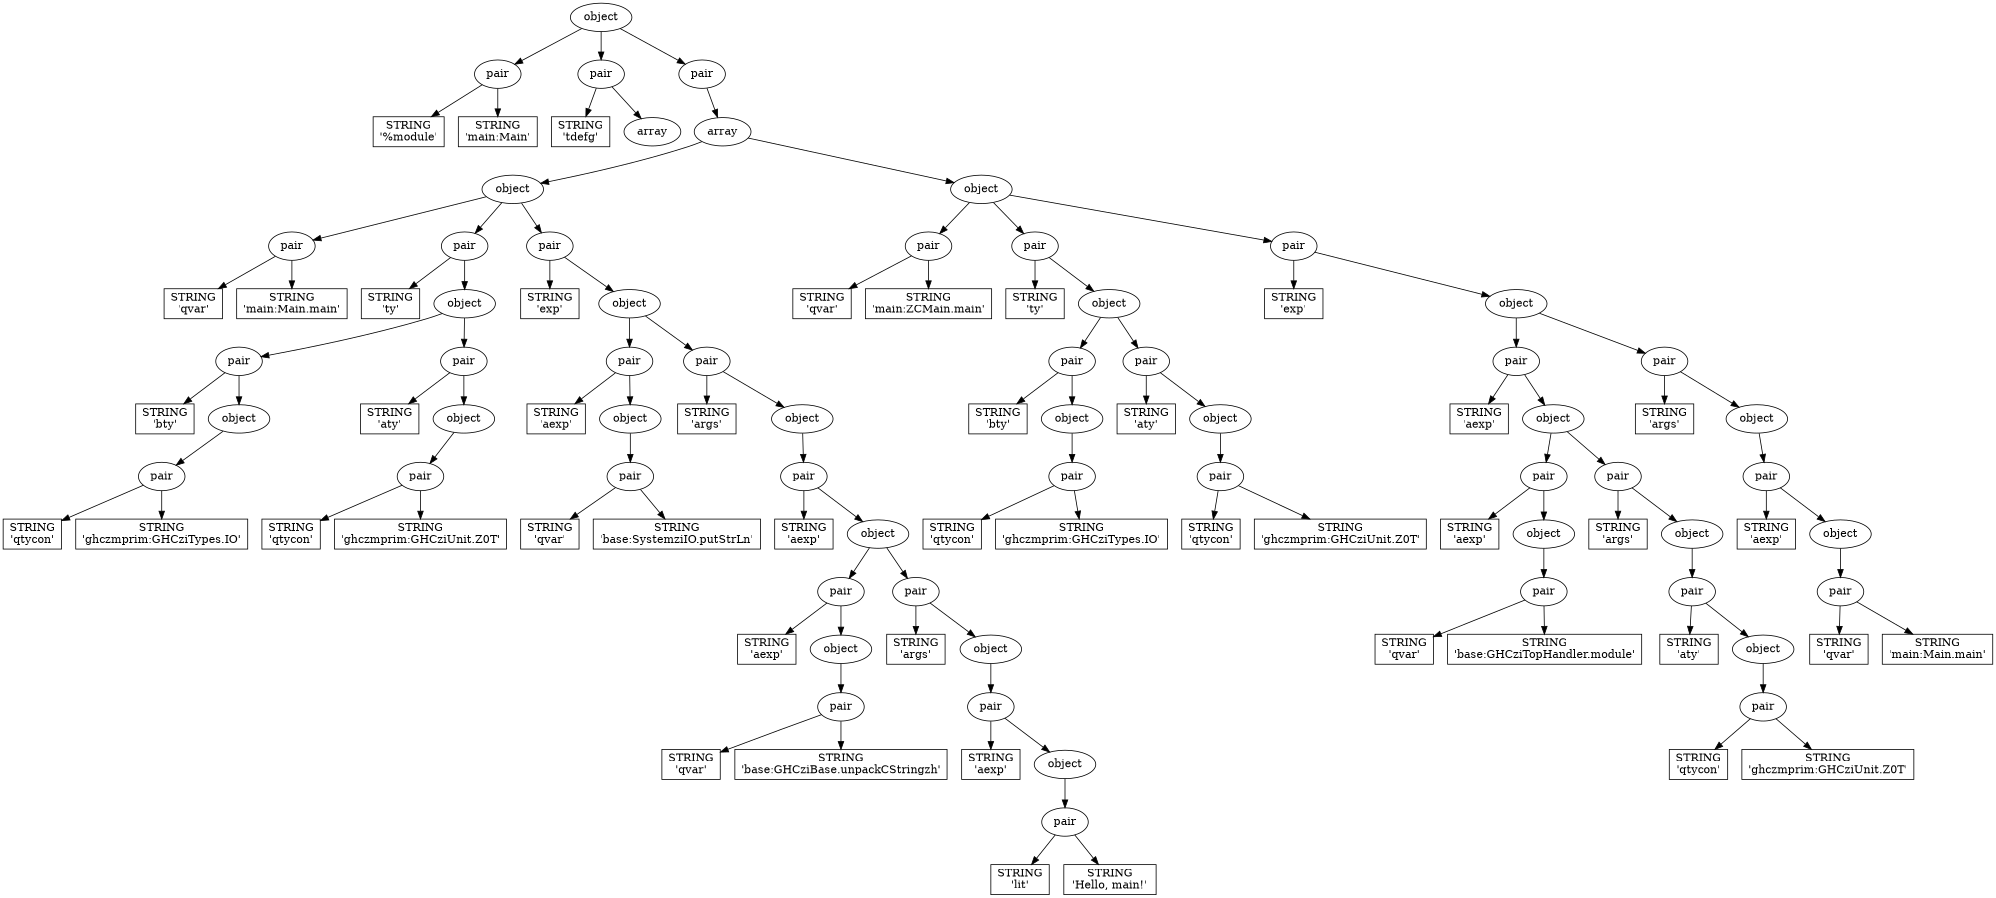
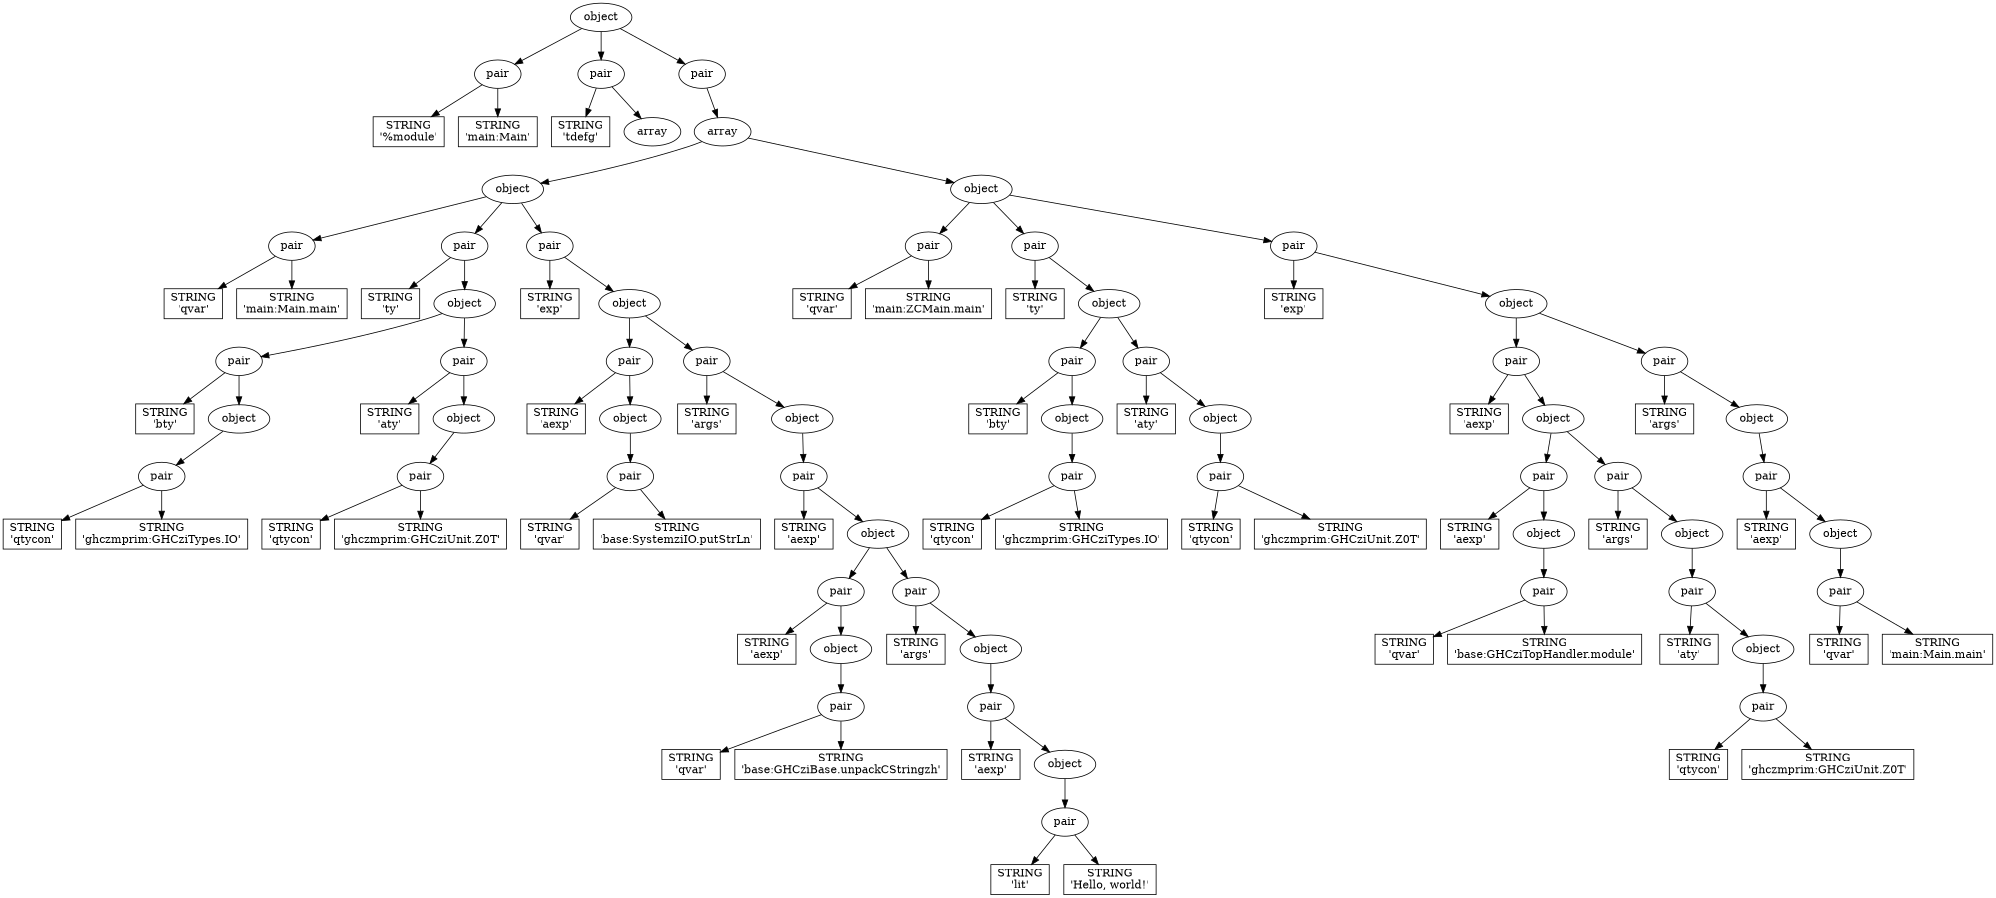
node "STRING 'Hello, main!'": label "STRING 'Hello, main!'" -> "STRING 'Hello, world!'"
